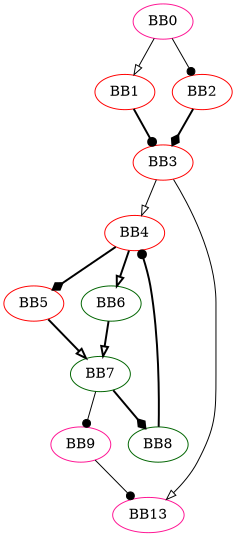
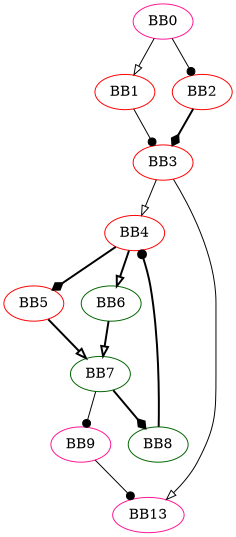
edge "BB1" -> "BB3": style bold -> solid
